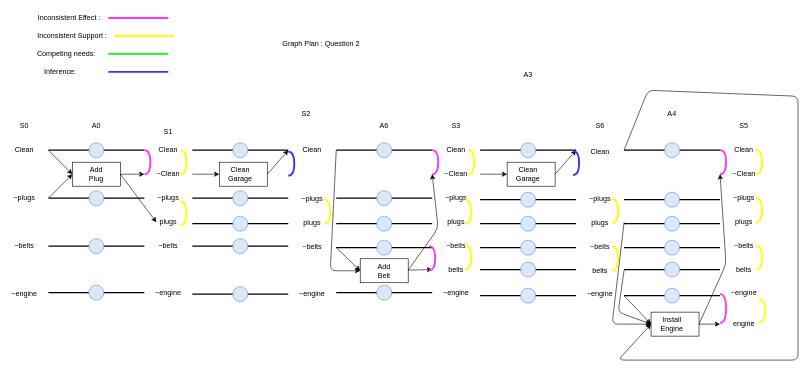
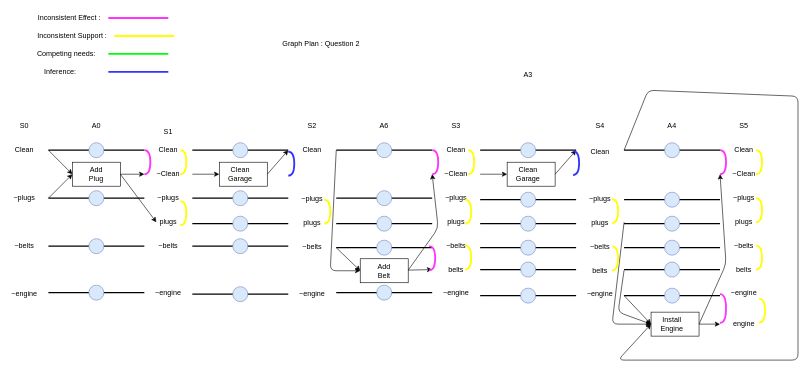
node "S2": moved (306, 114) -> (312, 126)
node "A4": moved (672, 114) -> (672, 126)
node "S6": label "S6" -> "S4"
